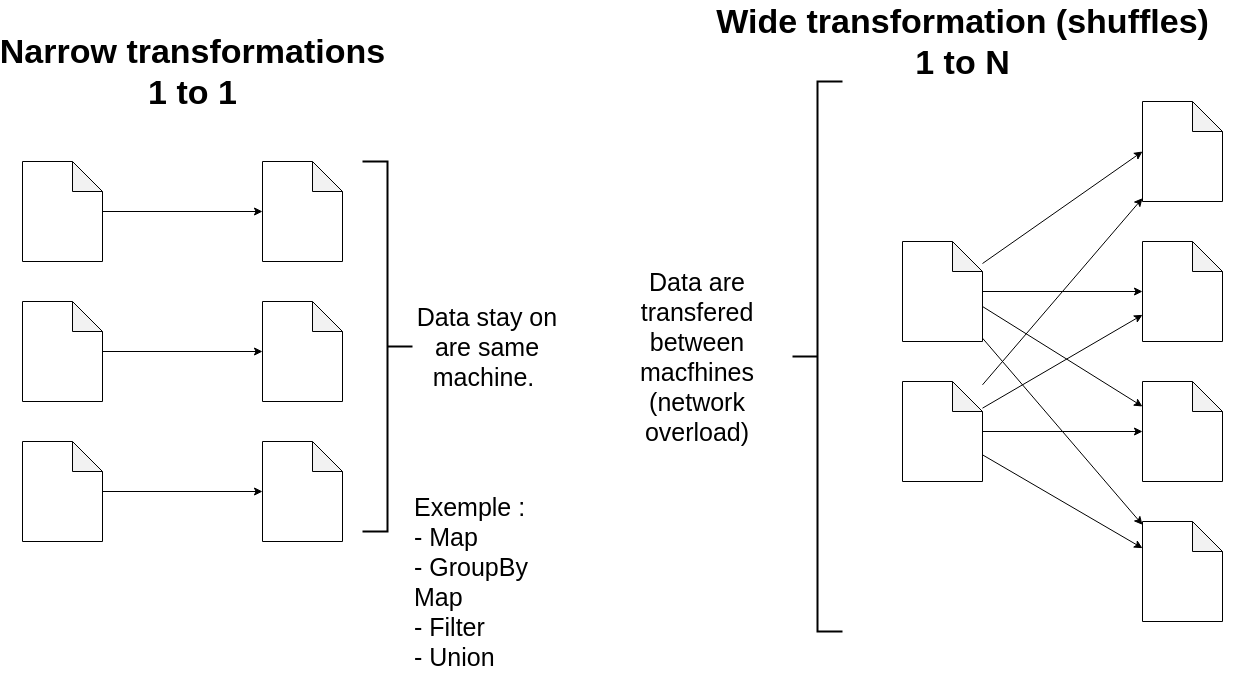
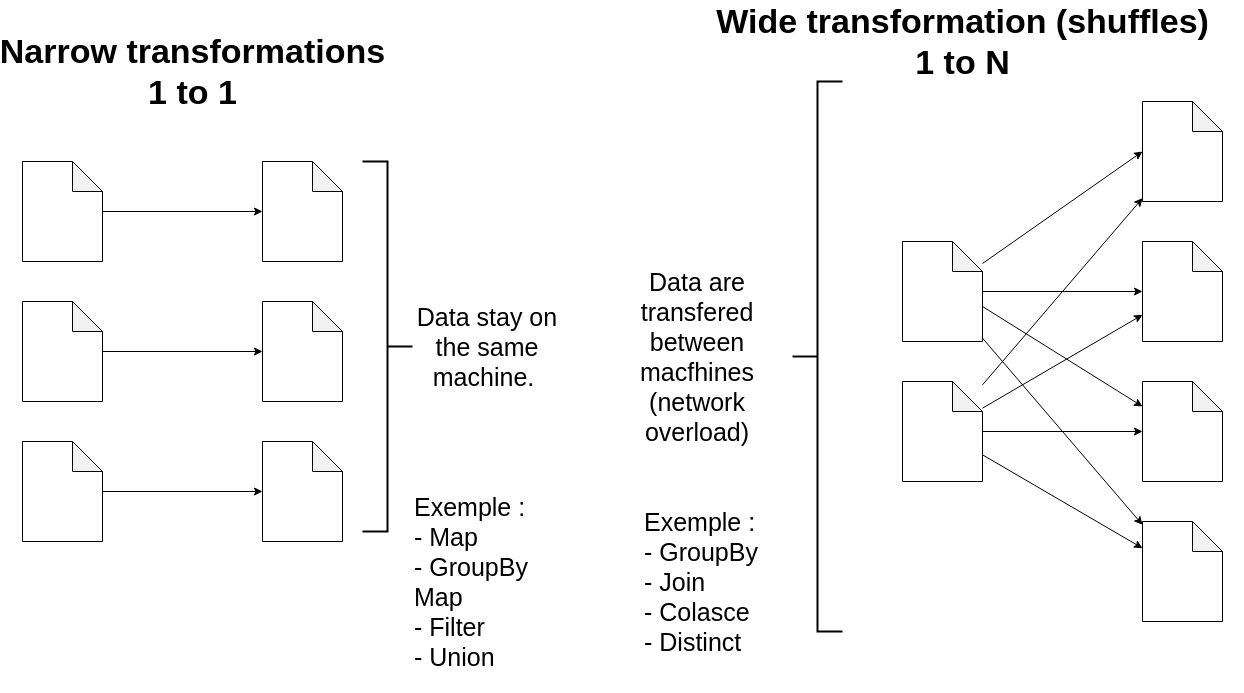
node "Data stay on are same machine.": label "Data stay on are same machine." -> "Data stay on the same machine."
node "Exemple : - GroupBy - Join - Colasce - Distinct": added
